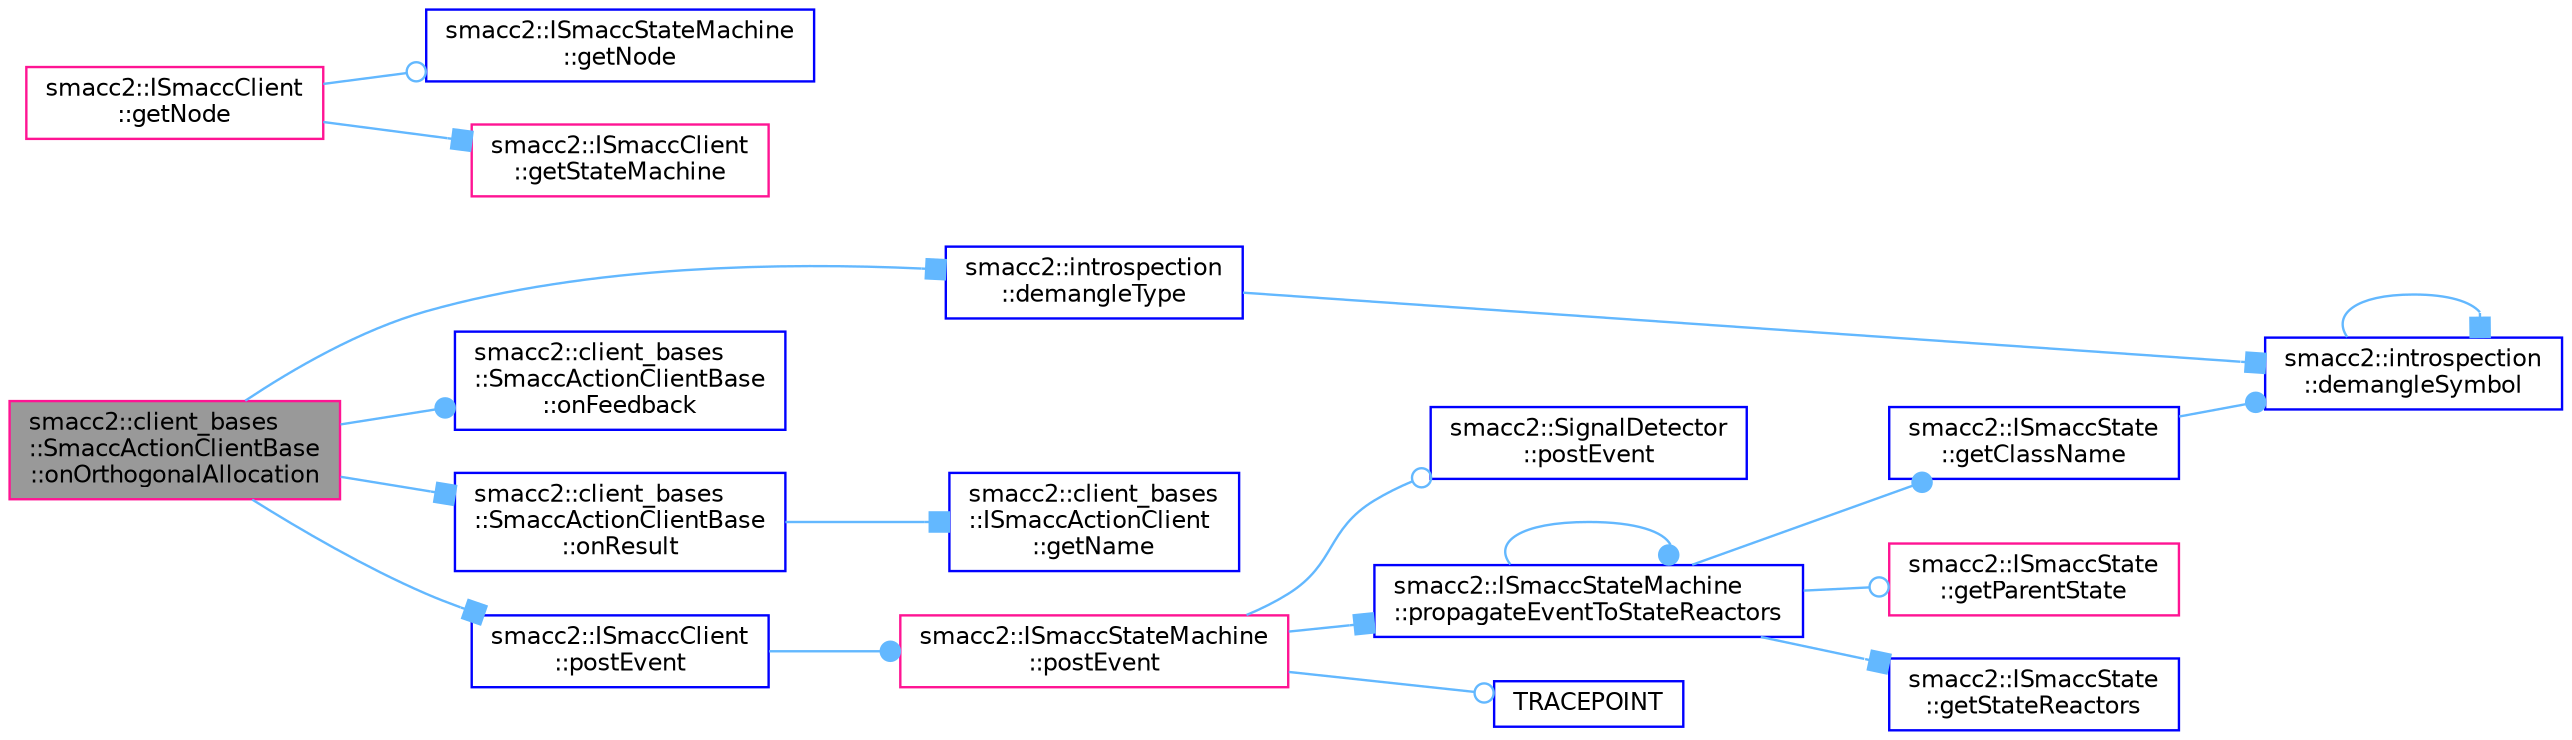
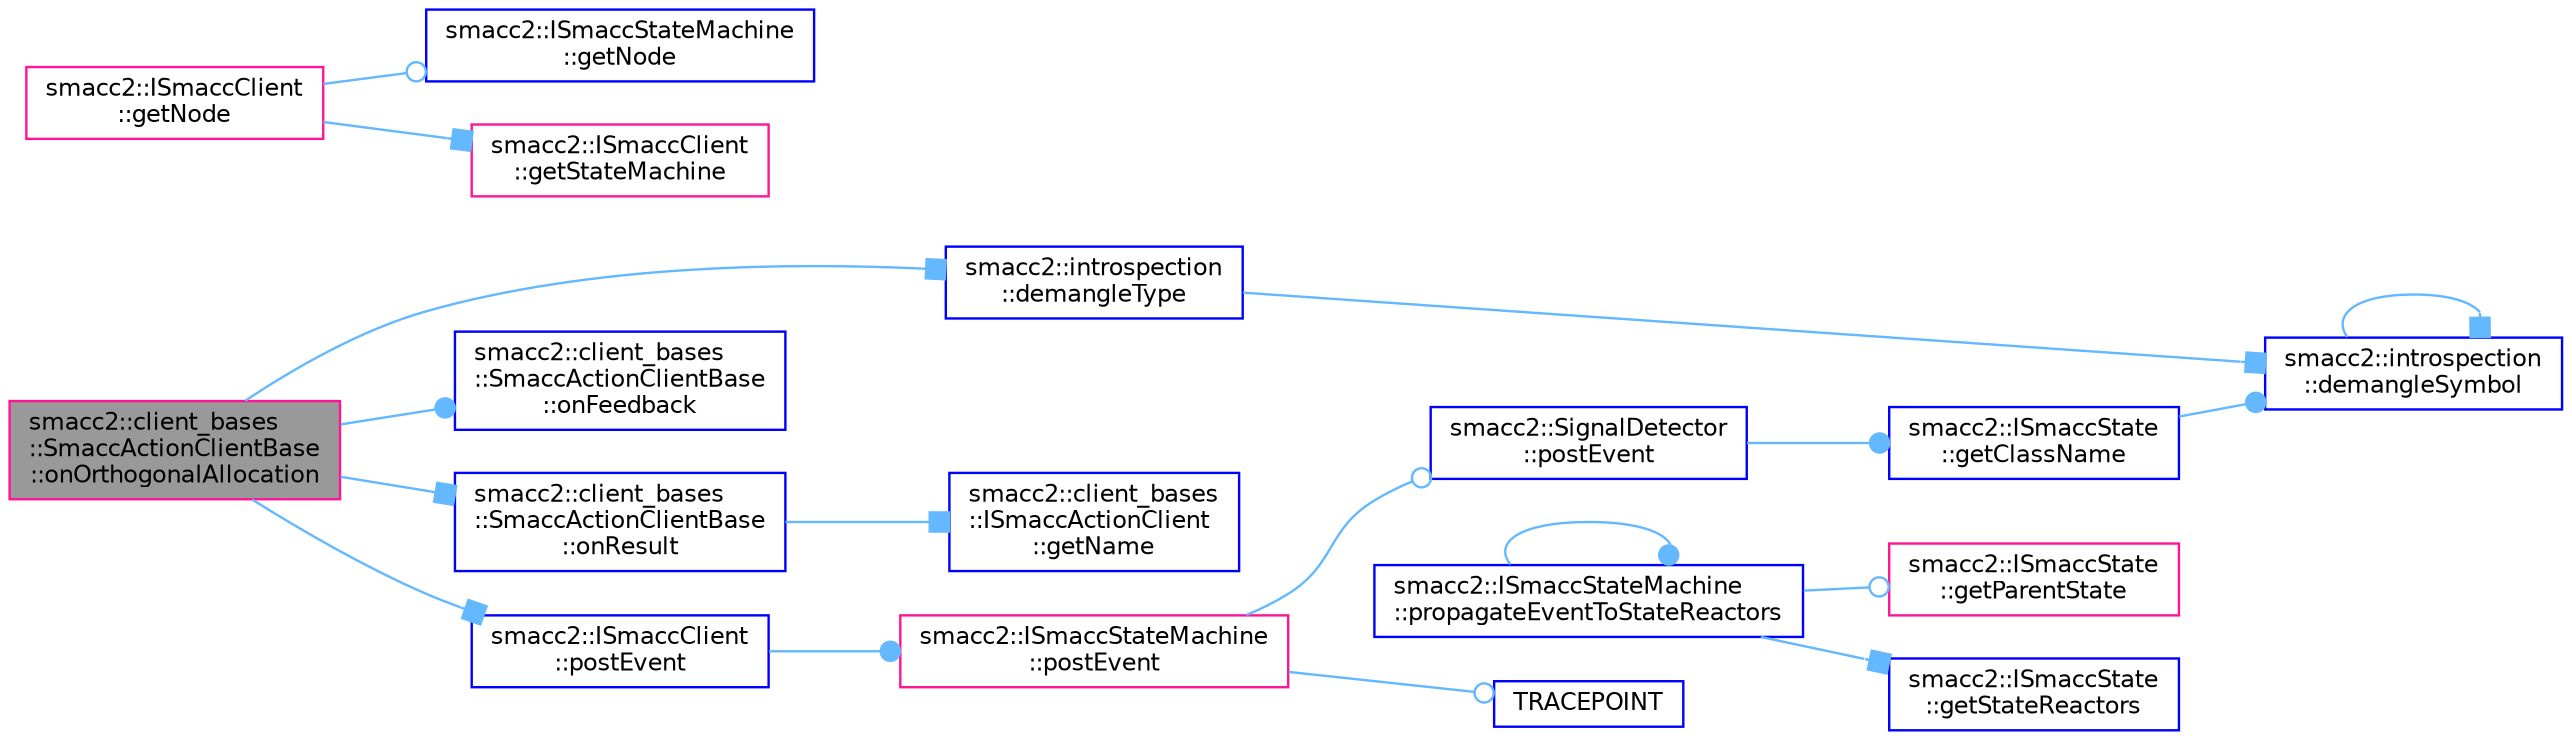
edge "smacc2::ISmaccStateMachine ::propagateEventToStateReactors" -> "smacc2::ISmaccState ::getClassName": now "smacc2::SignalDetector ::postEvent" -> "smacc2::ISmaccState ::getClassName"
edge "smacc2::ISmaccStateMachine ::postEvent" -> "smacc2::ISmaccStateMachine ::propagateEventToStateReactors": removed
